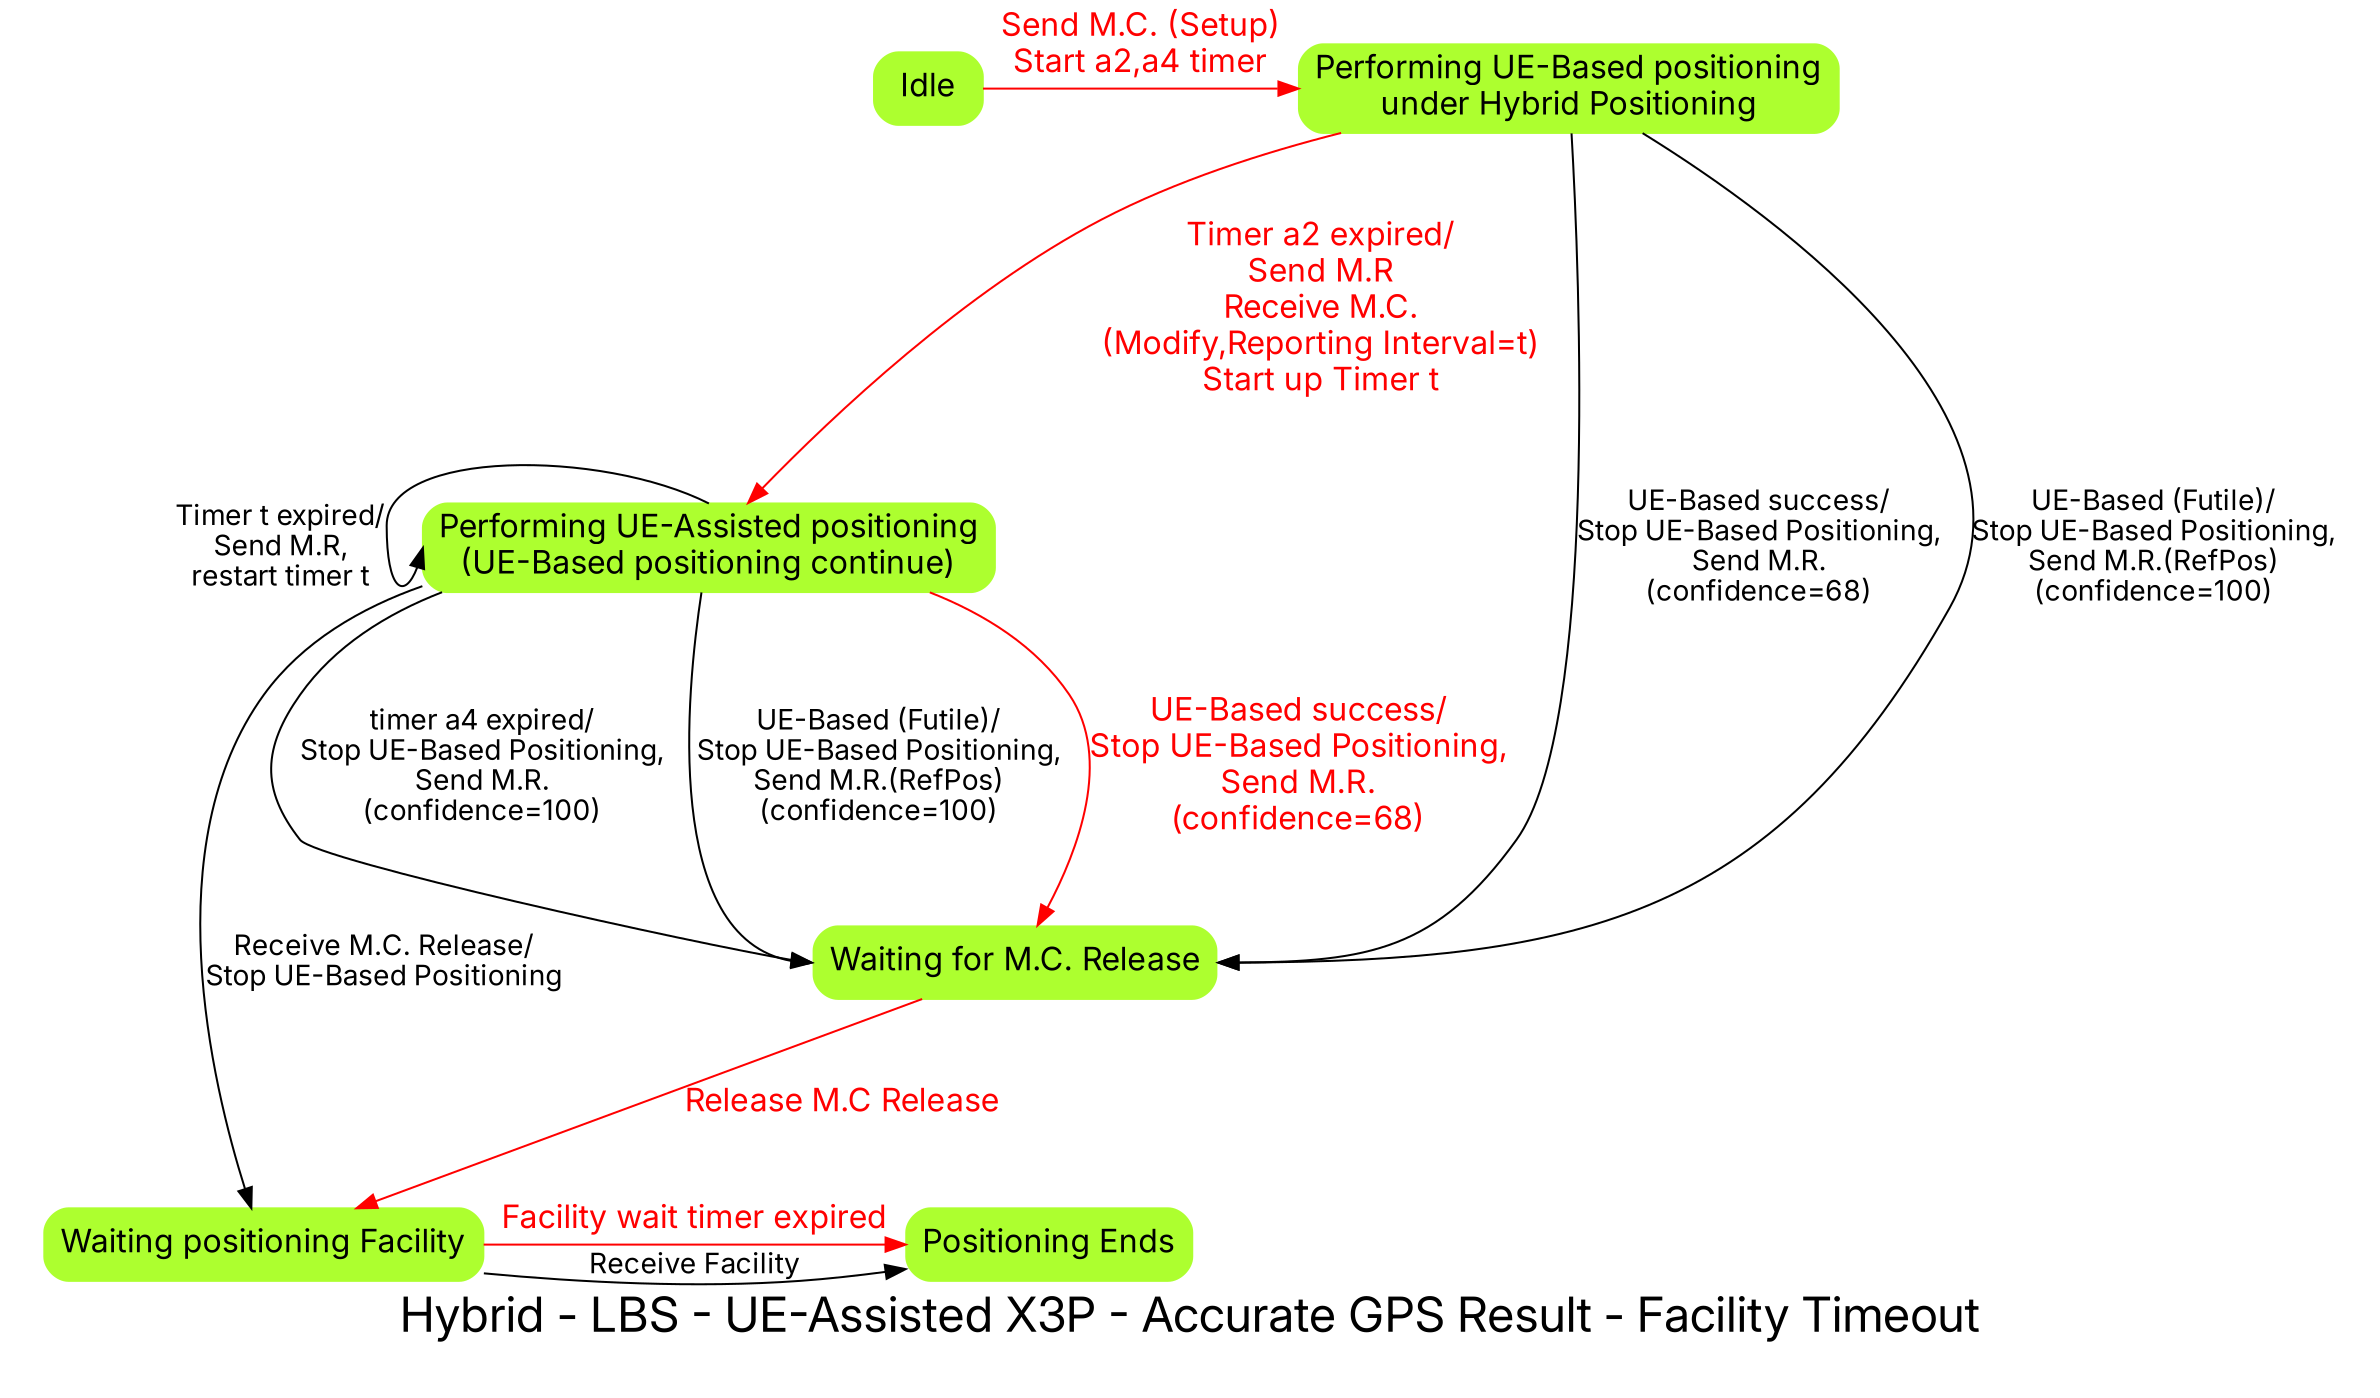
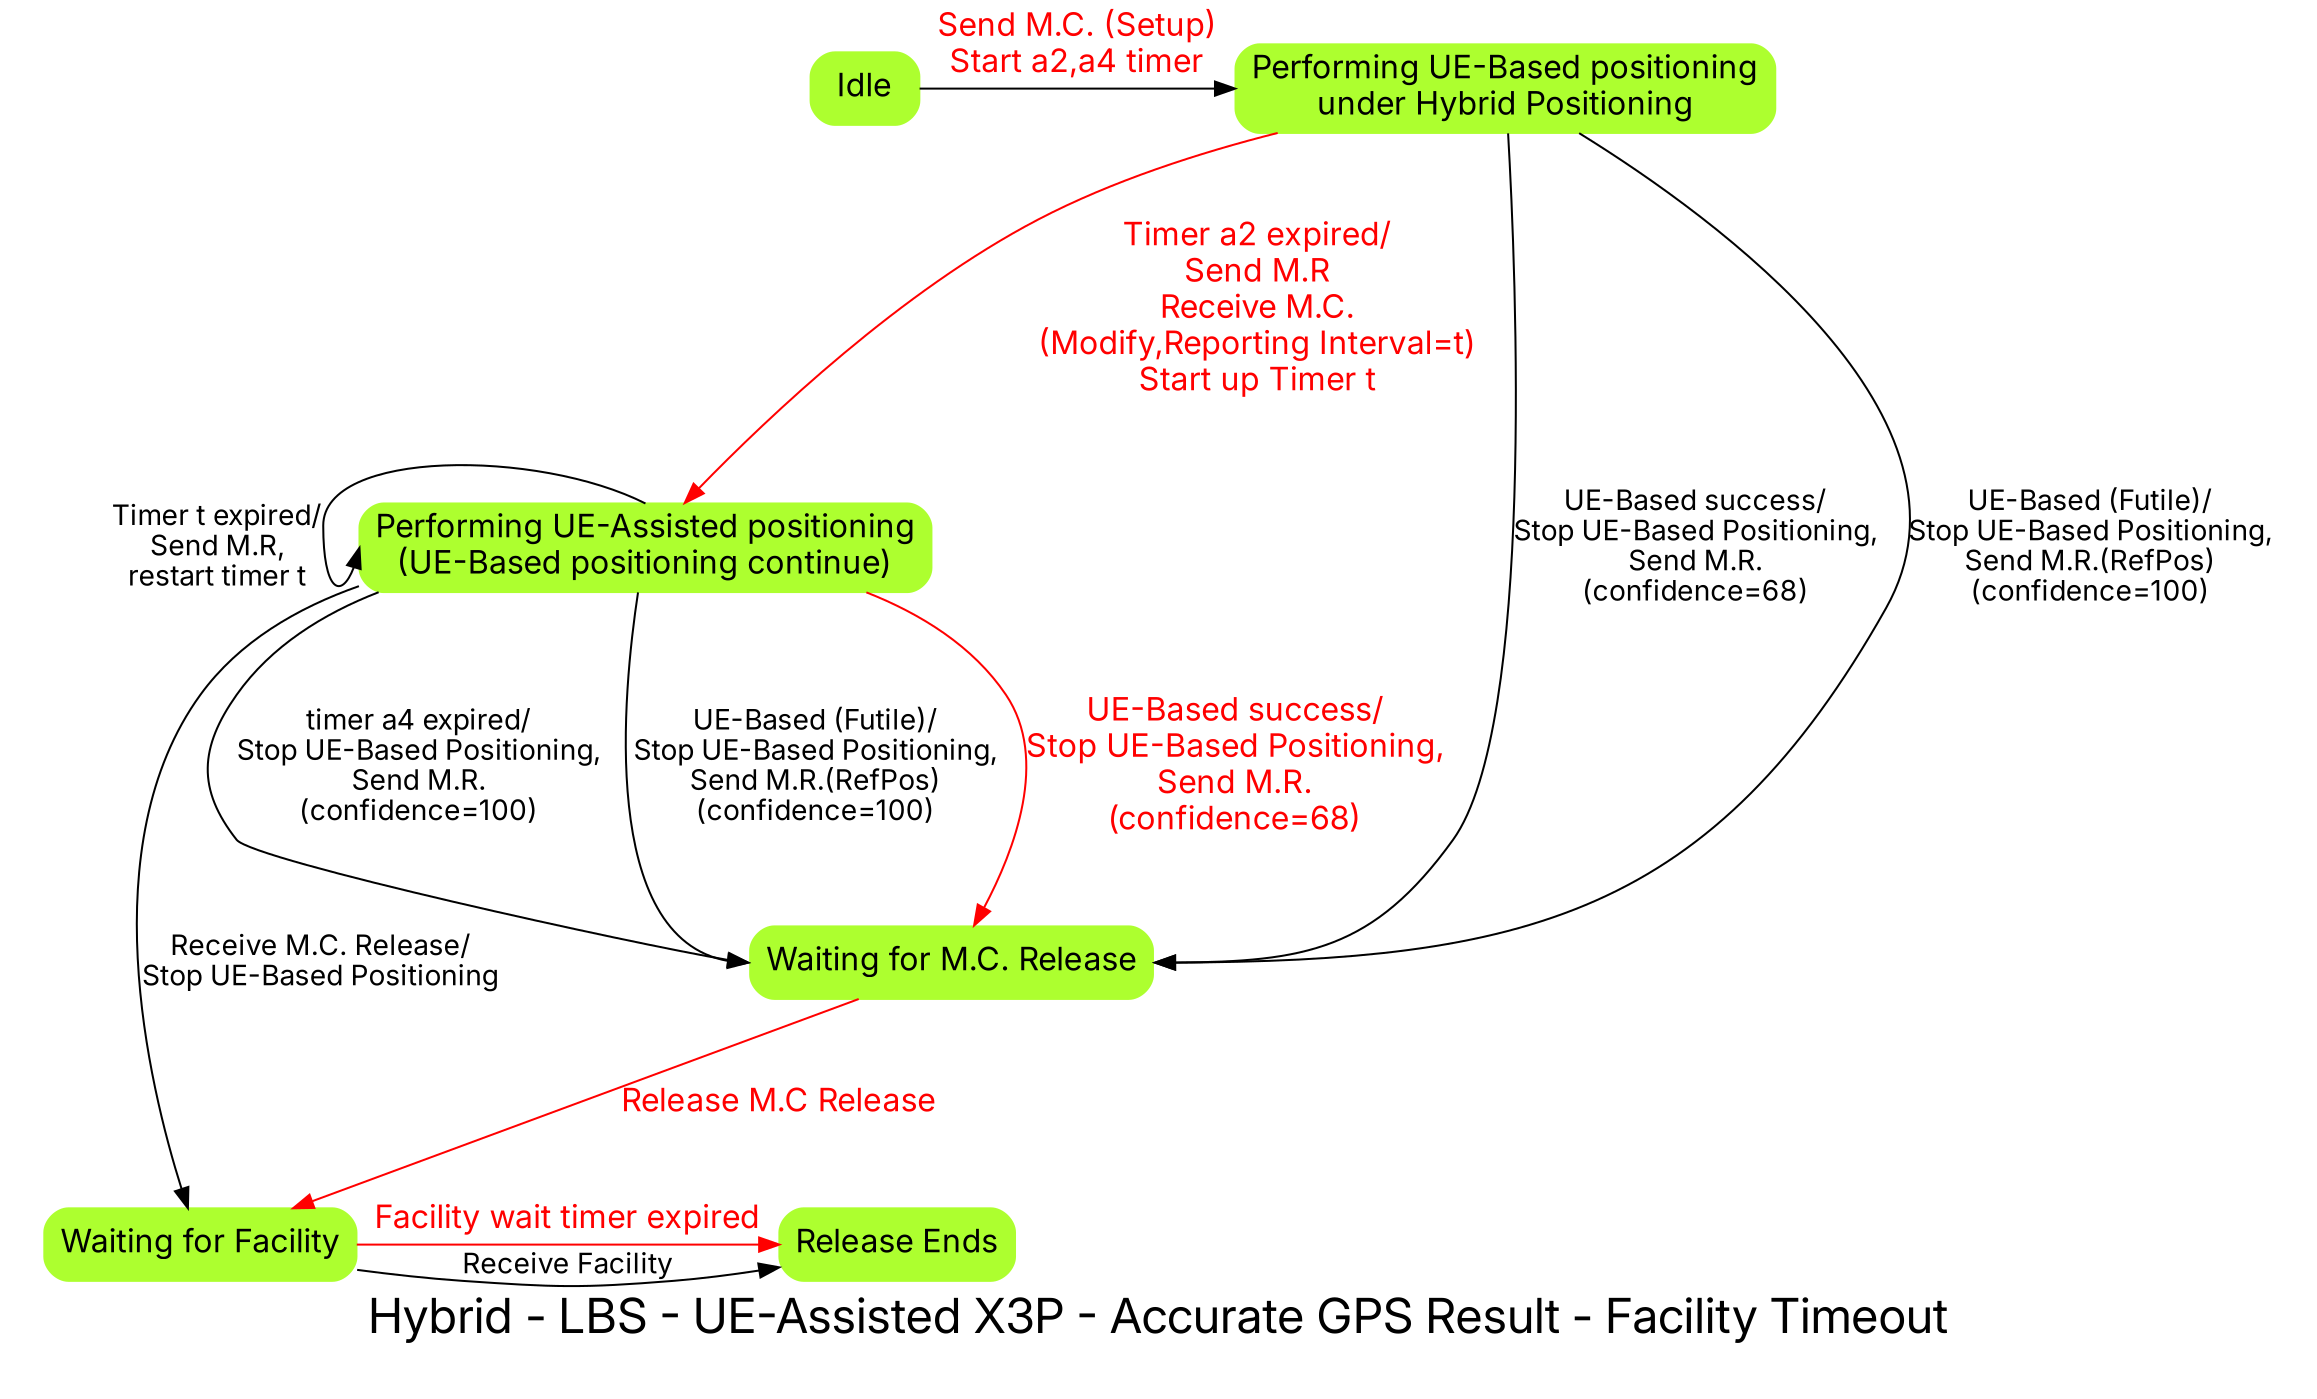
edge "Idle" -> "Performing UE-Based positioning under Hybrid Positioning": color red -> black
node "Waiting positioning Facility": label "Waiting positioning Facility" -> "Waiting for Facility"
node "Positioning Ends": label "Positioning Ends" -> "Release Ends"
